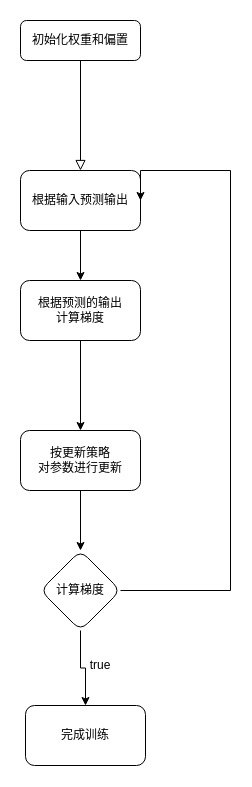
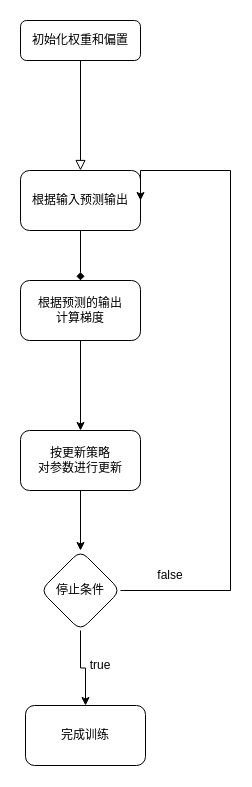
edge "根据输入预测输出" -> "根据预测的输出 计算梯度": arrowhead classic -> diamond
node "false": added
node "计算梯度": label "计算梯度" -> "停止条件"
